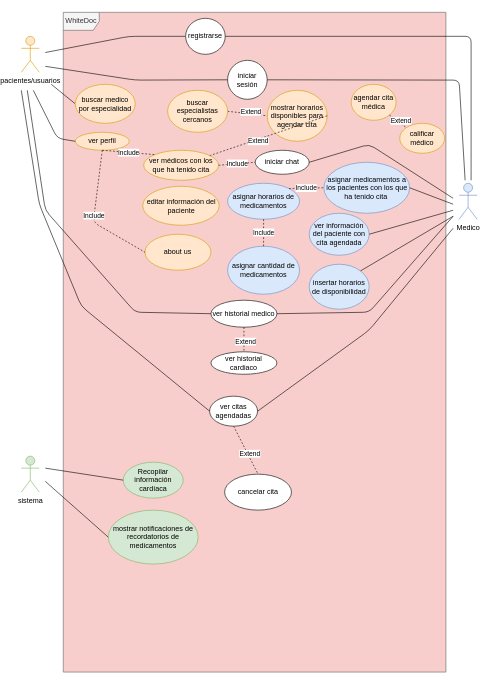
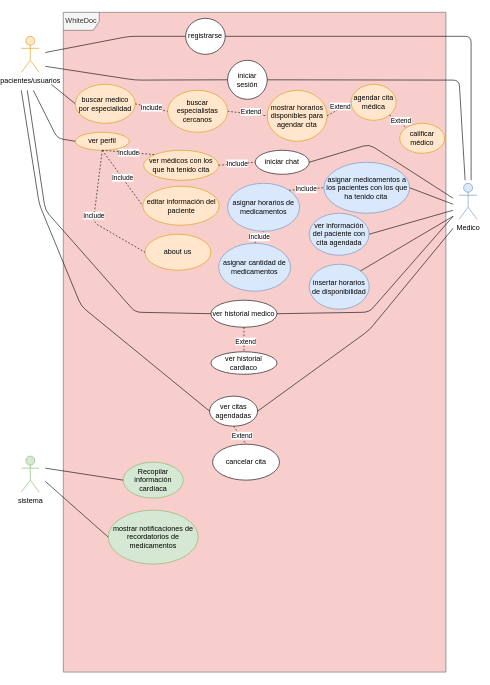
edge "buscar medico por especialidad" -- "buscar especialistas cercanos": added, label "Include"
edge "mostrar horarios disponibles para agendar cita" -- "ver médicos con los que ha tenido cita": now "mostrar horarios disponibles para agendar cita" -- "agendar cita médica"
edge "ver perfil" -- "editar información del paciente": added, label "Include"
node "asignar horarios de medicamentos": size 72x36 -> 72x48
node "asignar cantidad de medicamentos": moved (264, 270) -> (255, 267)
node "cancelar cita": moved (258, 492) -> (246, 462)
